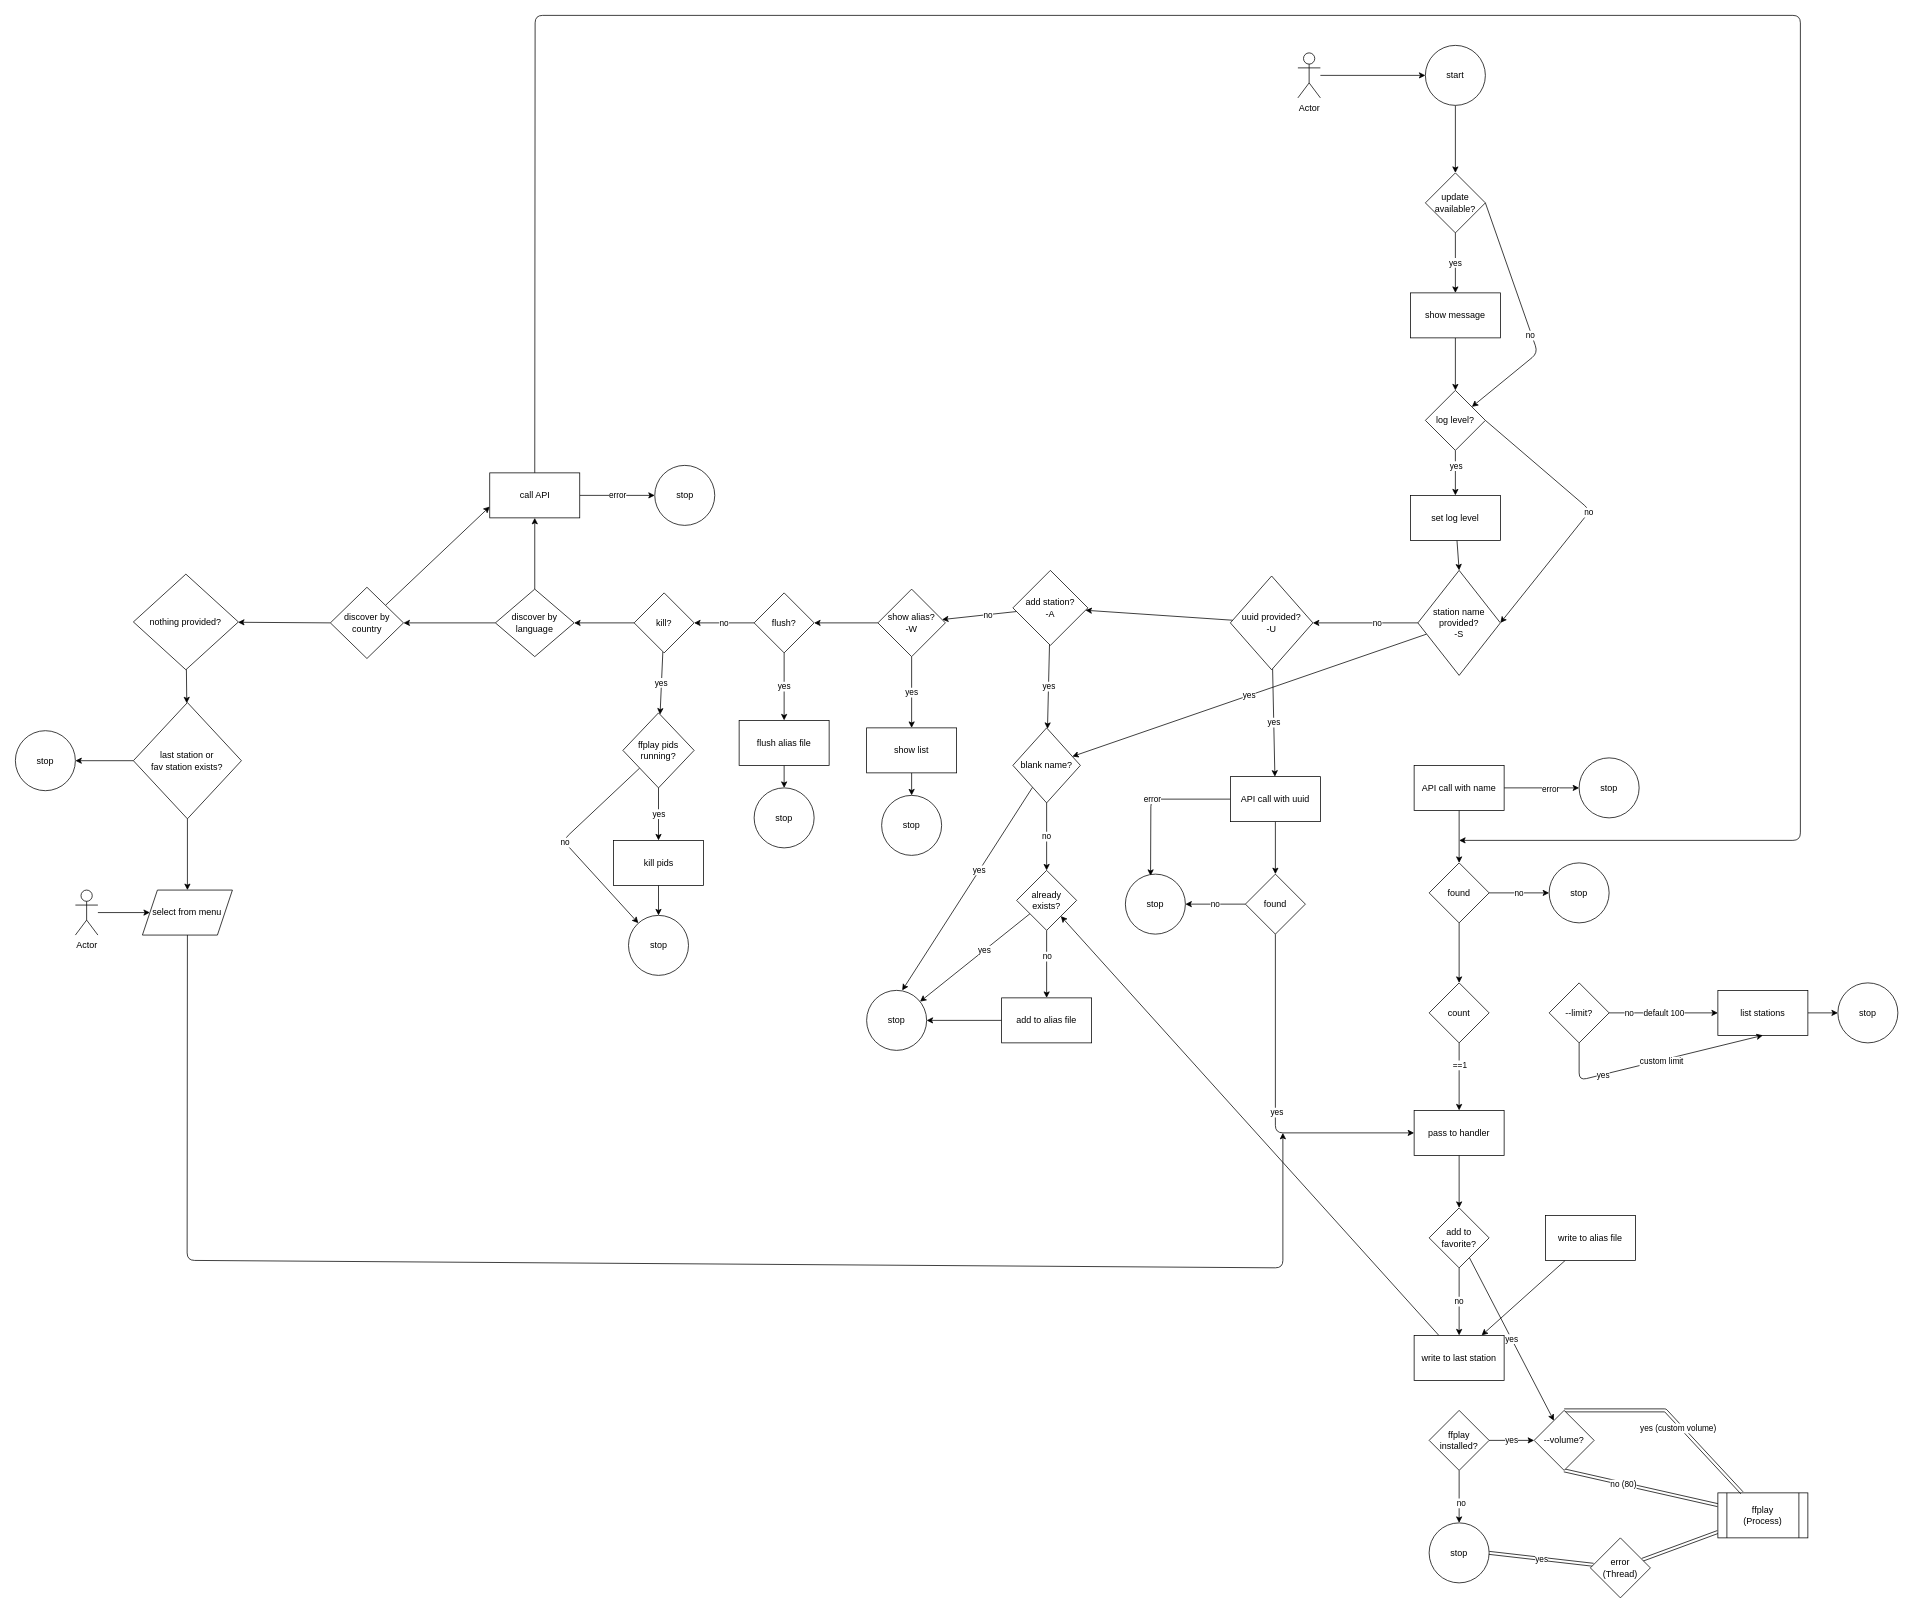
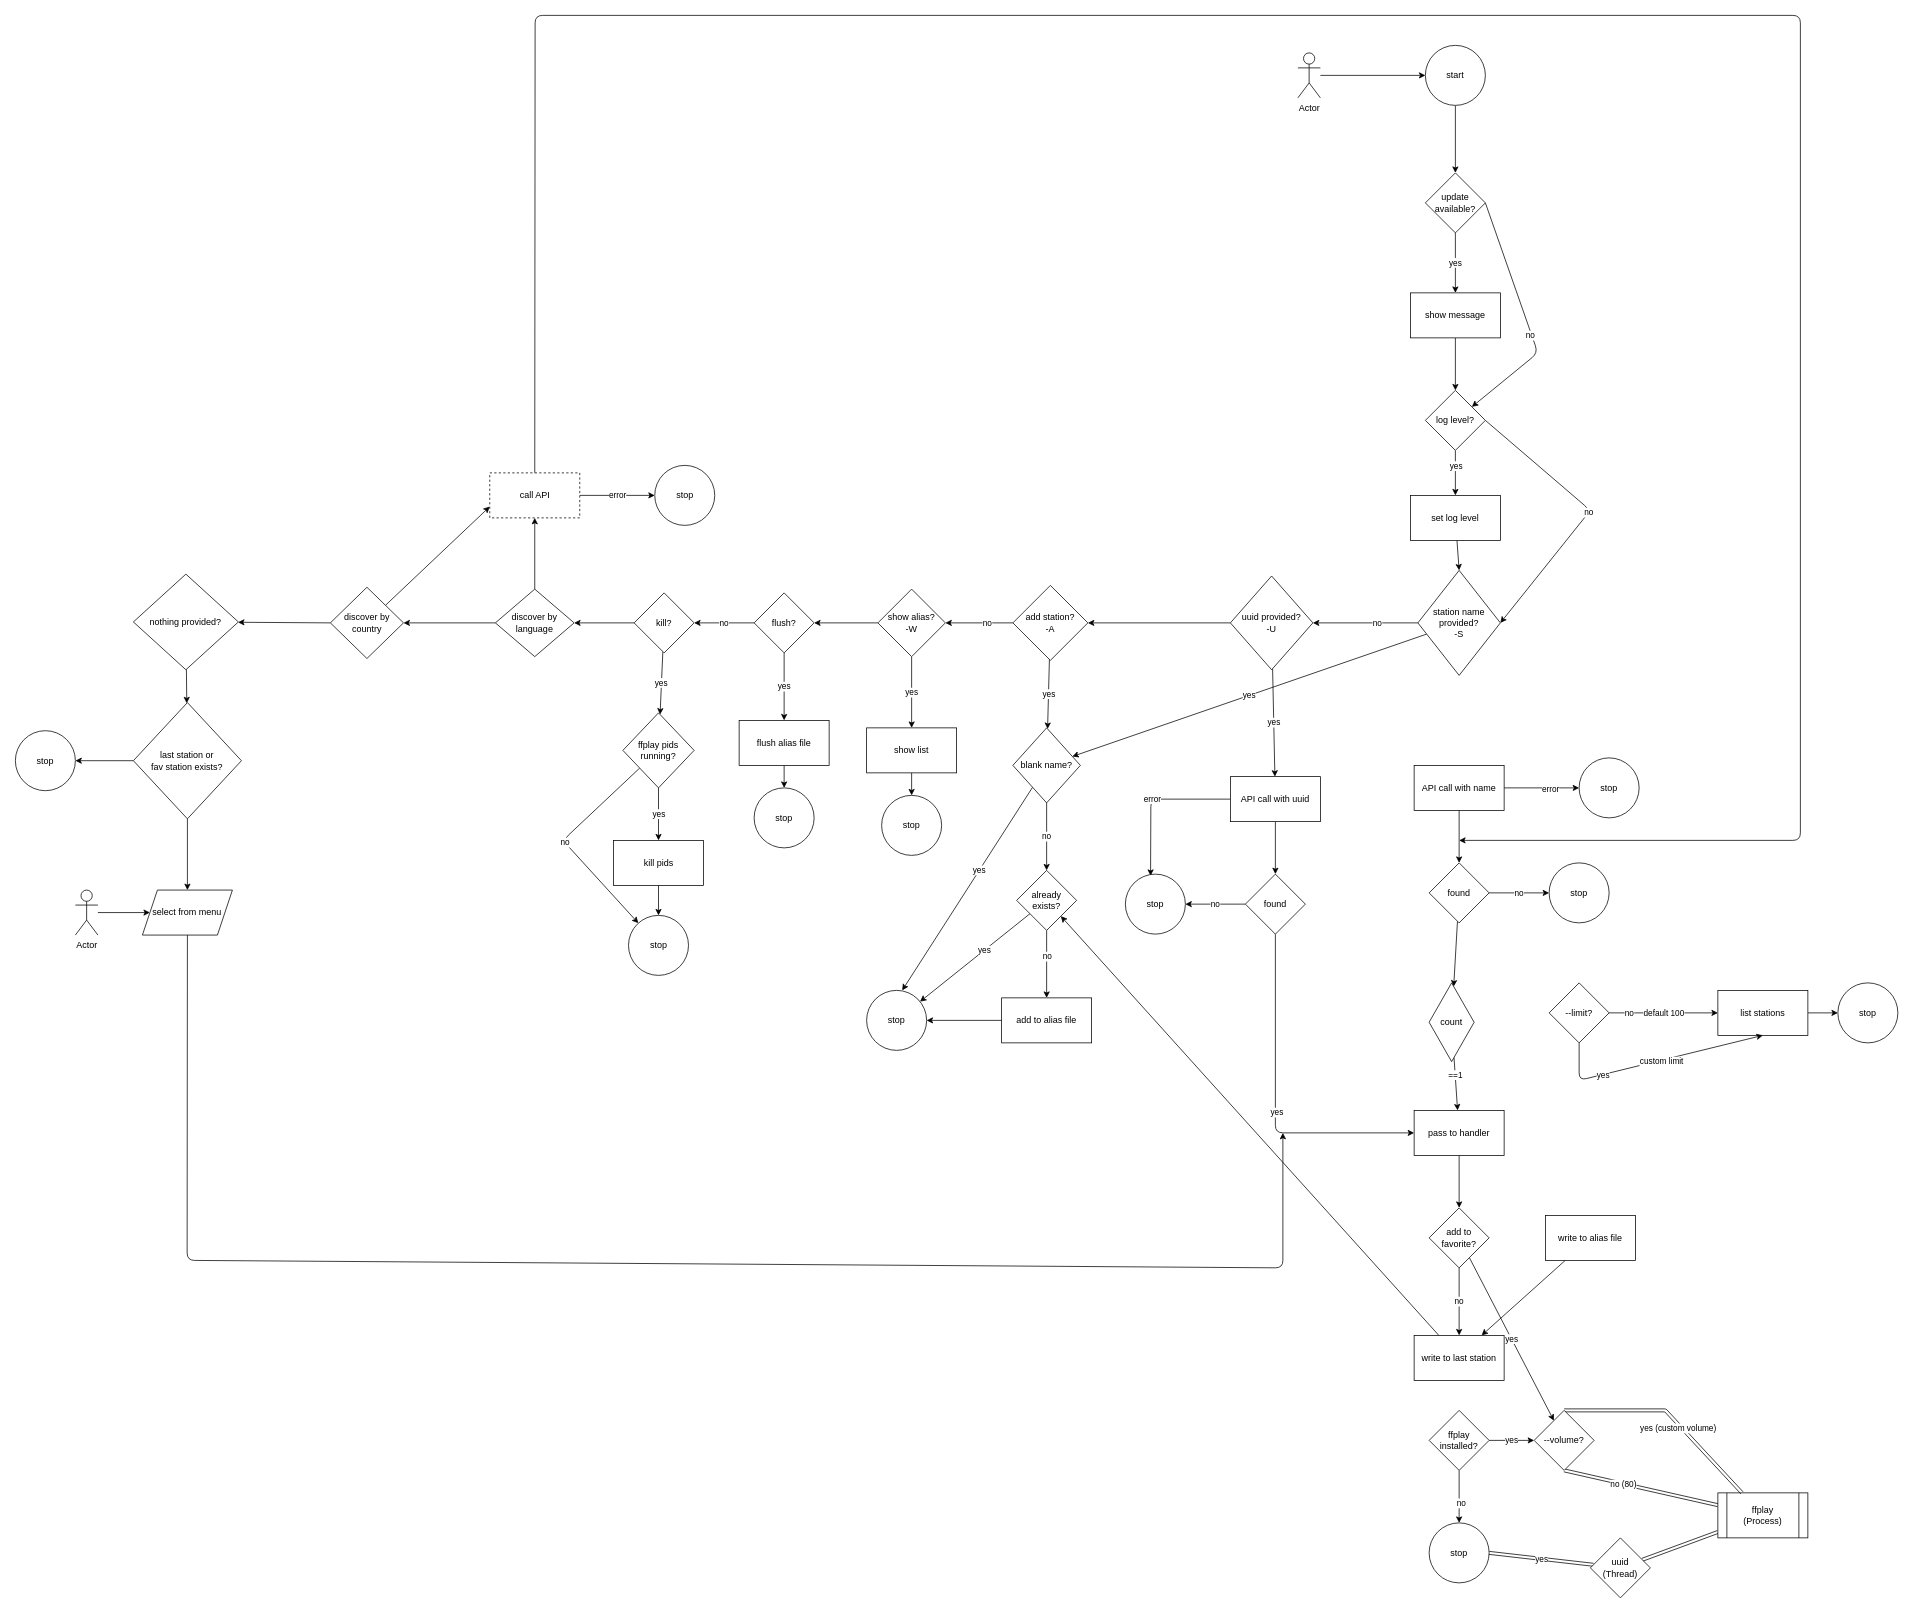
node "call API": style solid -> dashed
node "add station? -A": moved (1050, 608) -> (1050, 623)
node "count": size 60x60 -> 45x79
node "error (Thread)": label "error (Thread)" -> "uuid (Thread)"
